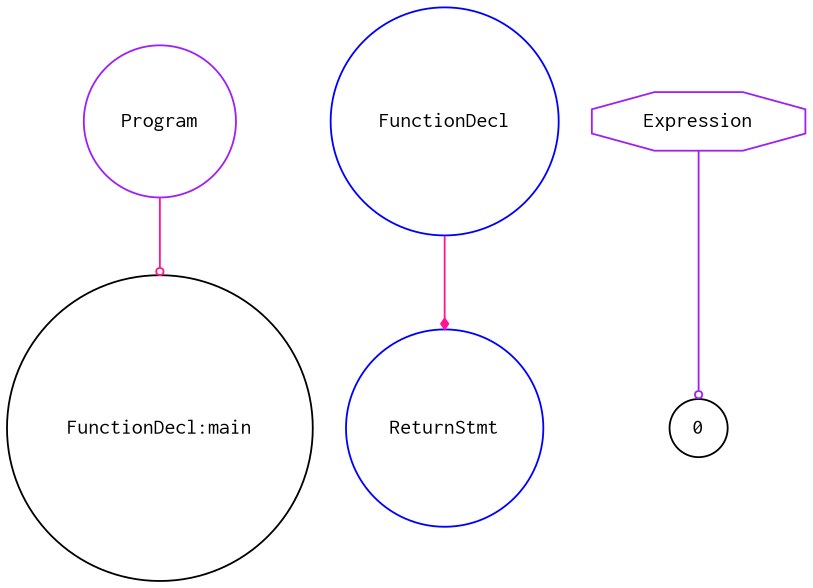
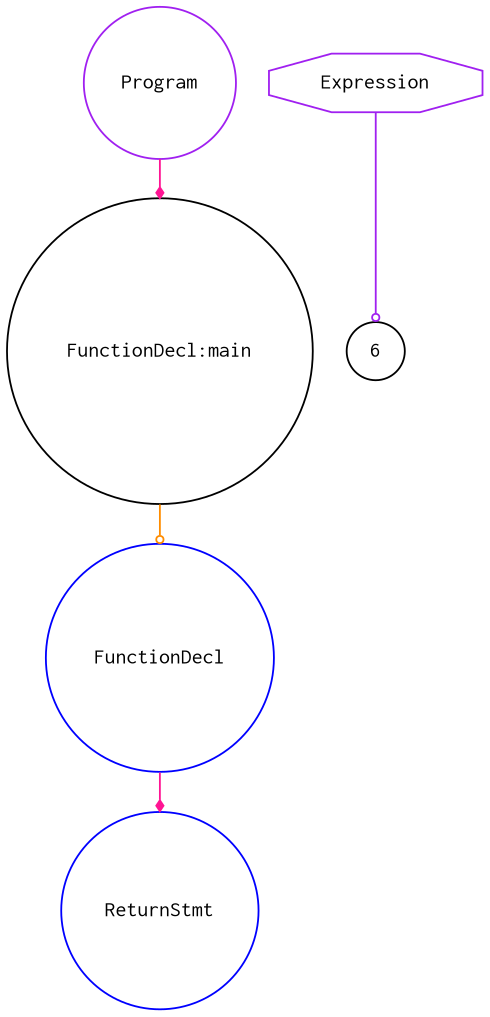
edge "Program" -> "FunctionDecl:main": arrowhead odot -> diamond
node "0": label "0" -> "6"
edge "FunctionDecl:main" -> "FunctionDecl": added
